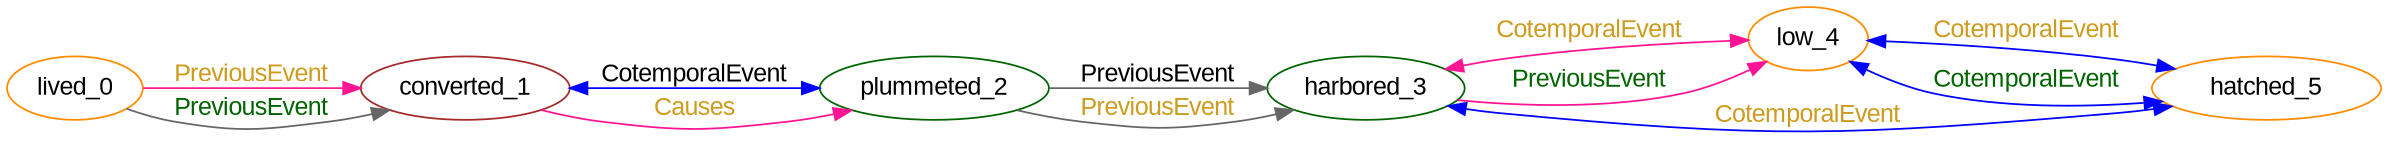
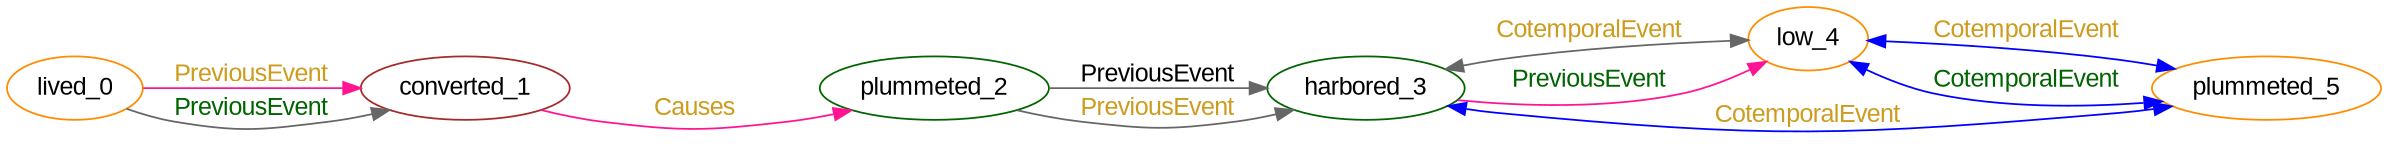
edge "low_4" -- "harbored_3": color deeppink -> gray40
edge "converted_1" -- "plummeted_2": removed, label "CotemporalEvent"
node "hatched_5": label "hatched_5" -> "plummeted_5"
